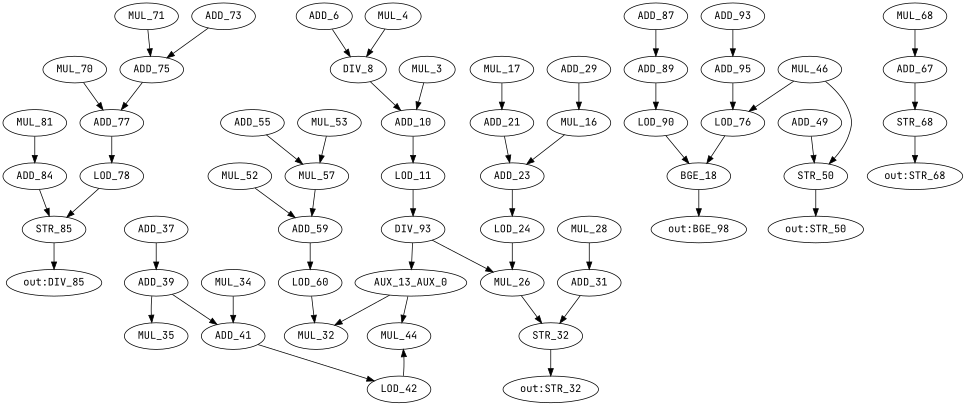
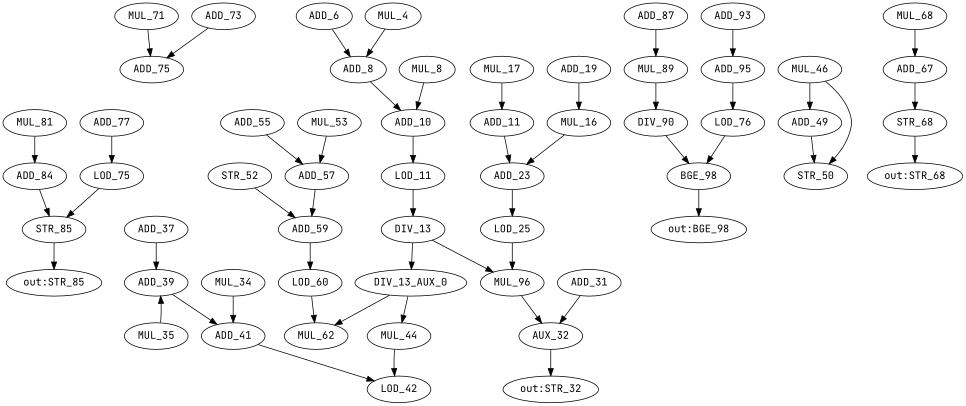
node "MUL_70": removed
node "DIV_8": label "DIV_8" -> "ADD_8"
node "MUL_3": label "MUL_3" -> "MUL_8"
node "ADD_29": label "ADD_29" -> "ADD_19"
node "ADD_89": label "ADD_89" -> "MUL_89"
edge "ADD_75" -> "ADD_77": removed
edge "MUL_46" -> "LOD_76": now "MUL_46" -> "ADD_49"
node "ADD_21": label "ADD_21" -> "ADD_11"
node "LOD_90": label "LOD_90" -> "DIV_90"
node "LOD_78": label "LOD_78" -> "LOD_75"
node "MUL_52": label "MUL_52" -> "STR_52"
node "MUL_57": label "MUL_57" -> "ADD_57"
node "BGE_18": label "BGE_18" -> "BGE_98"
node "DIV_93": label "DIV_93" -> "DIV_13"
node "LOD_24": label "LOD_24" -> "LOD_25"
node "MUL_28": removed
node "out:STR_50": removed
node "out:DIV_85": label "out:DIV_85" -> "out:STR_85"
node "AUX_13_AUX_0": label "AUX_13_AUX_0" -> "DIV_13_AUX_0"
node "MUL_26": label "MUL_26" -> "MUL_96"
edge "ADD_39" -> "MUL_35": reversed
node "MUL_32": label "MUL_32" -> "MUL_62"
node "STR_32": label "STR_32" -> "AUX_32"
edge "LOD_42" -> "MUL_44": reversed
